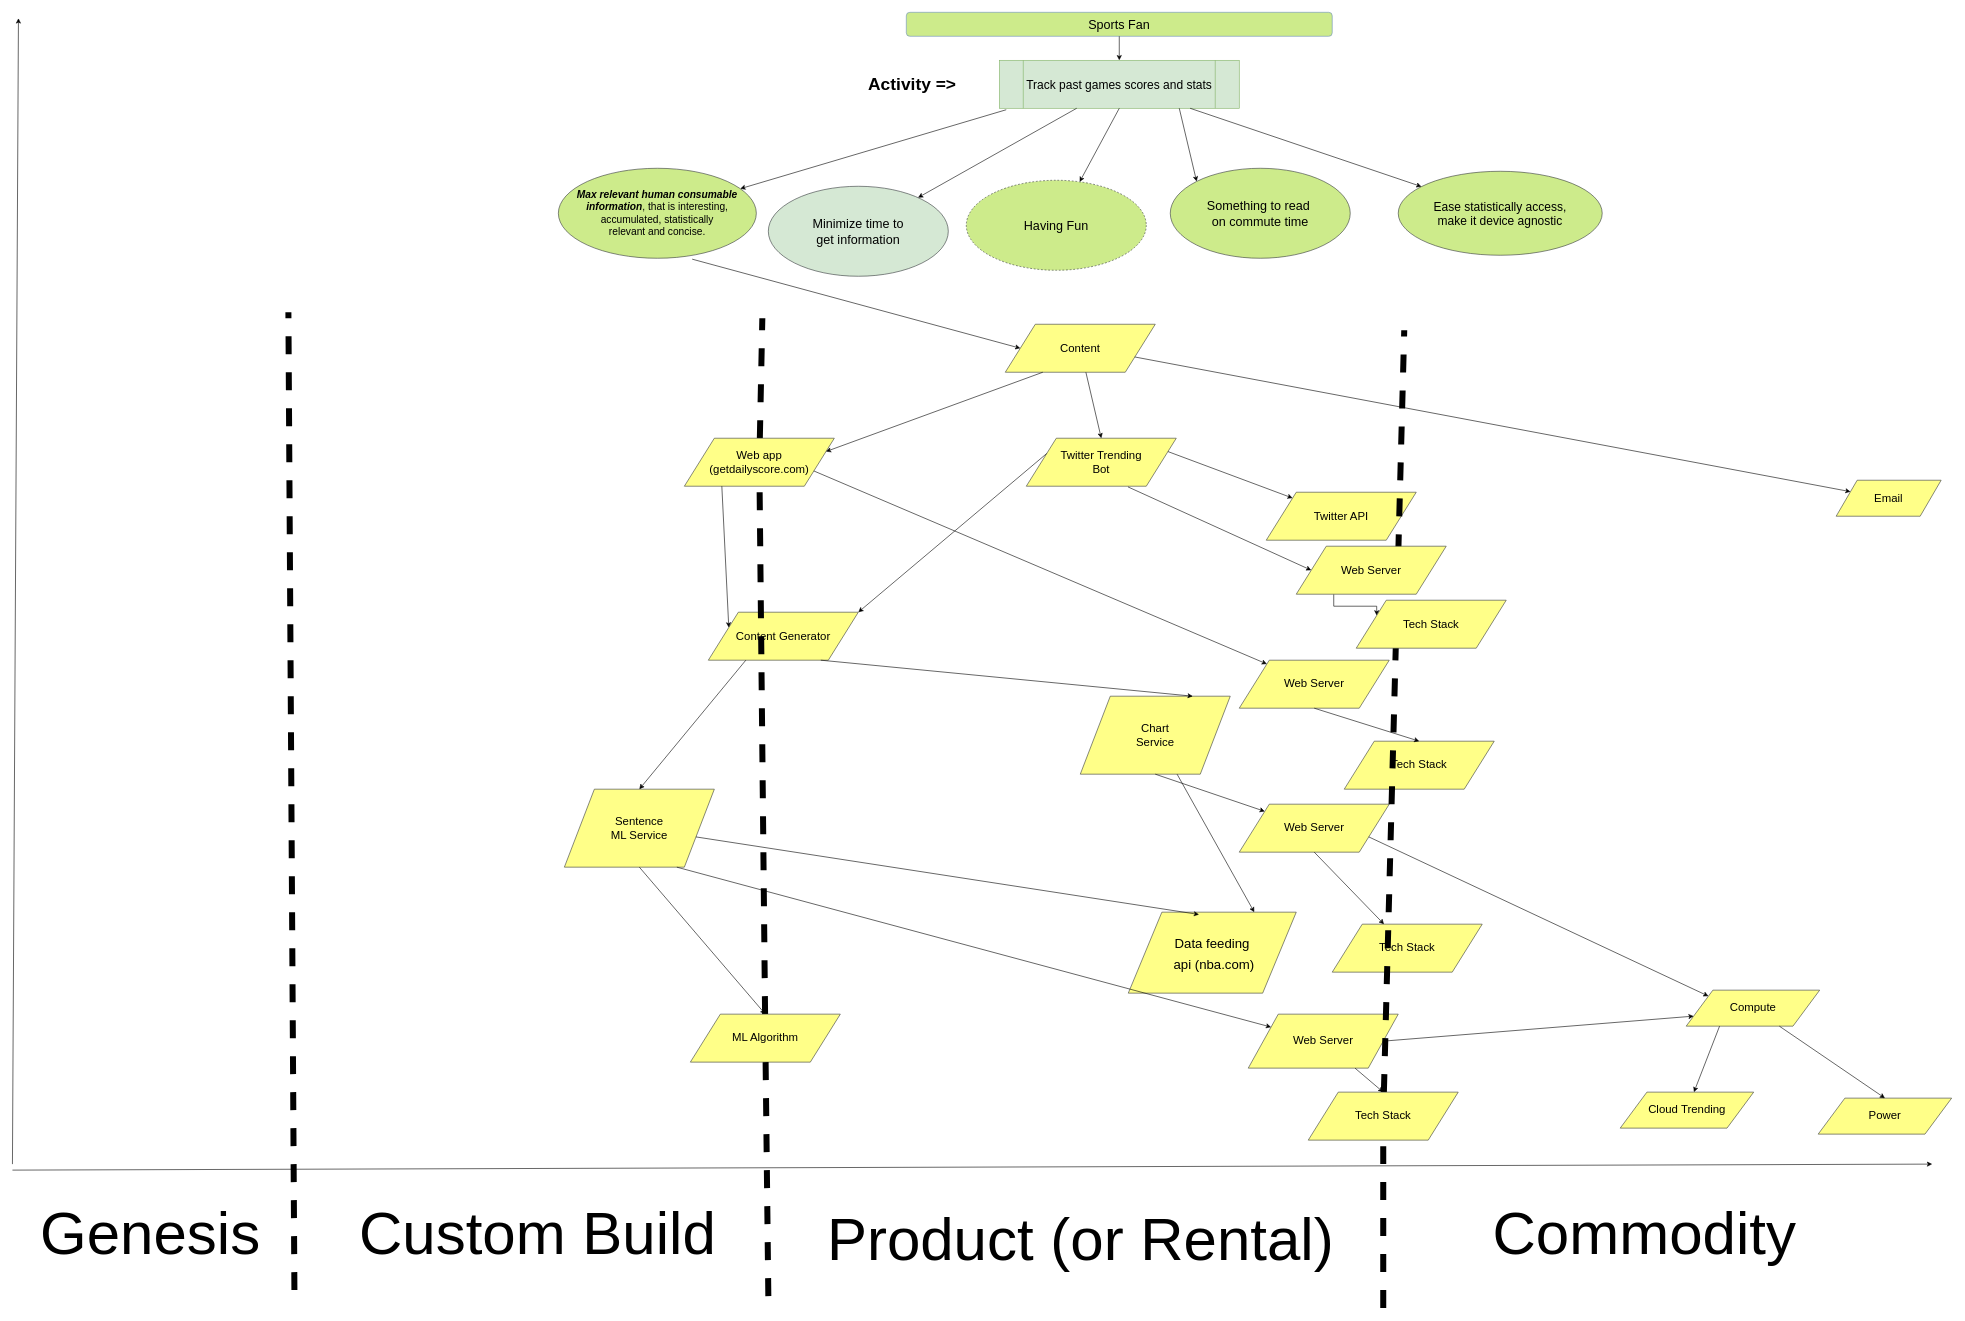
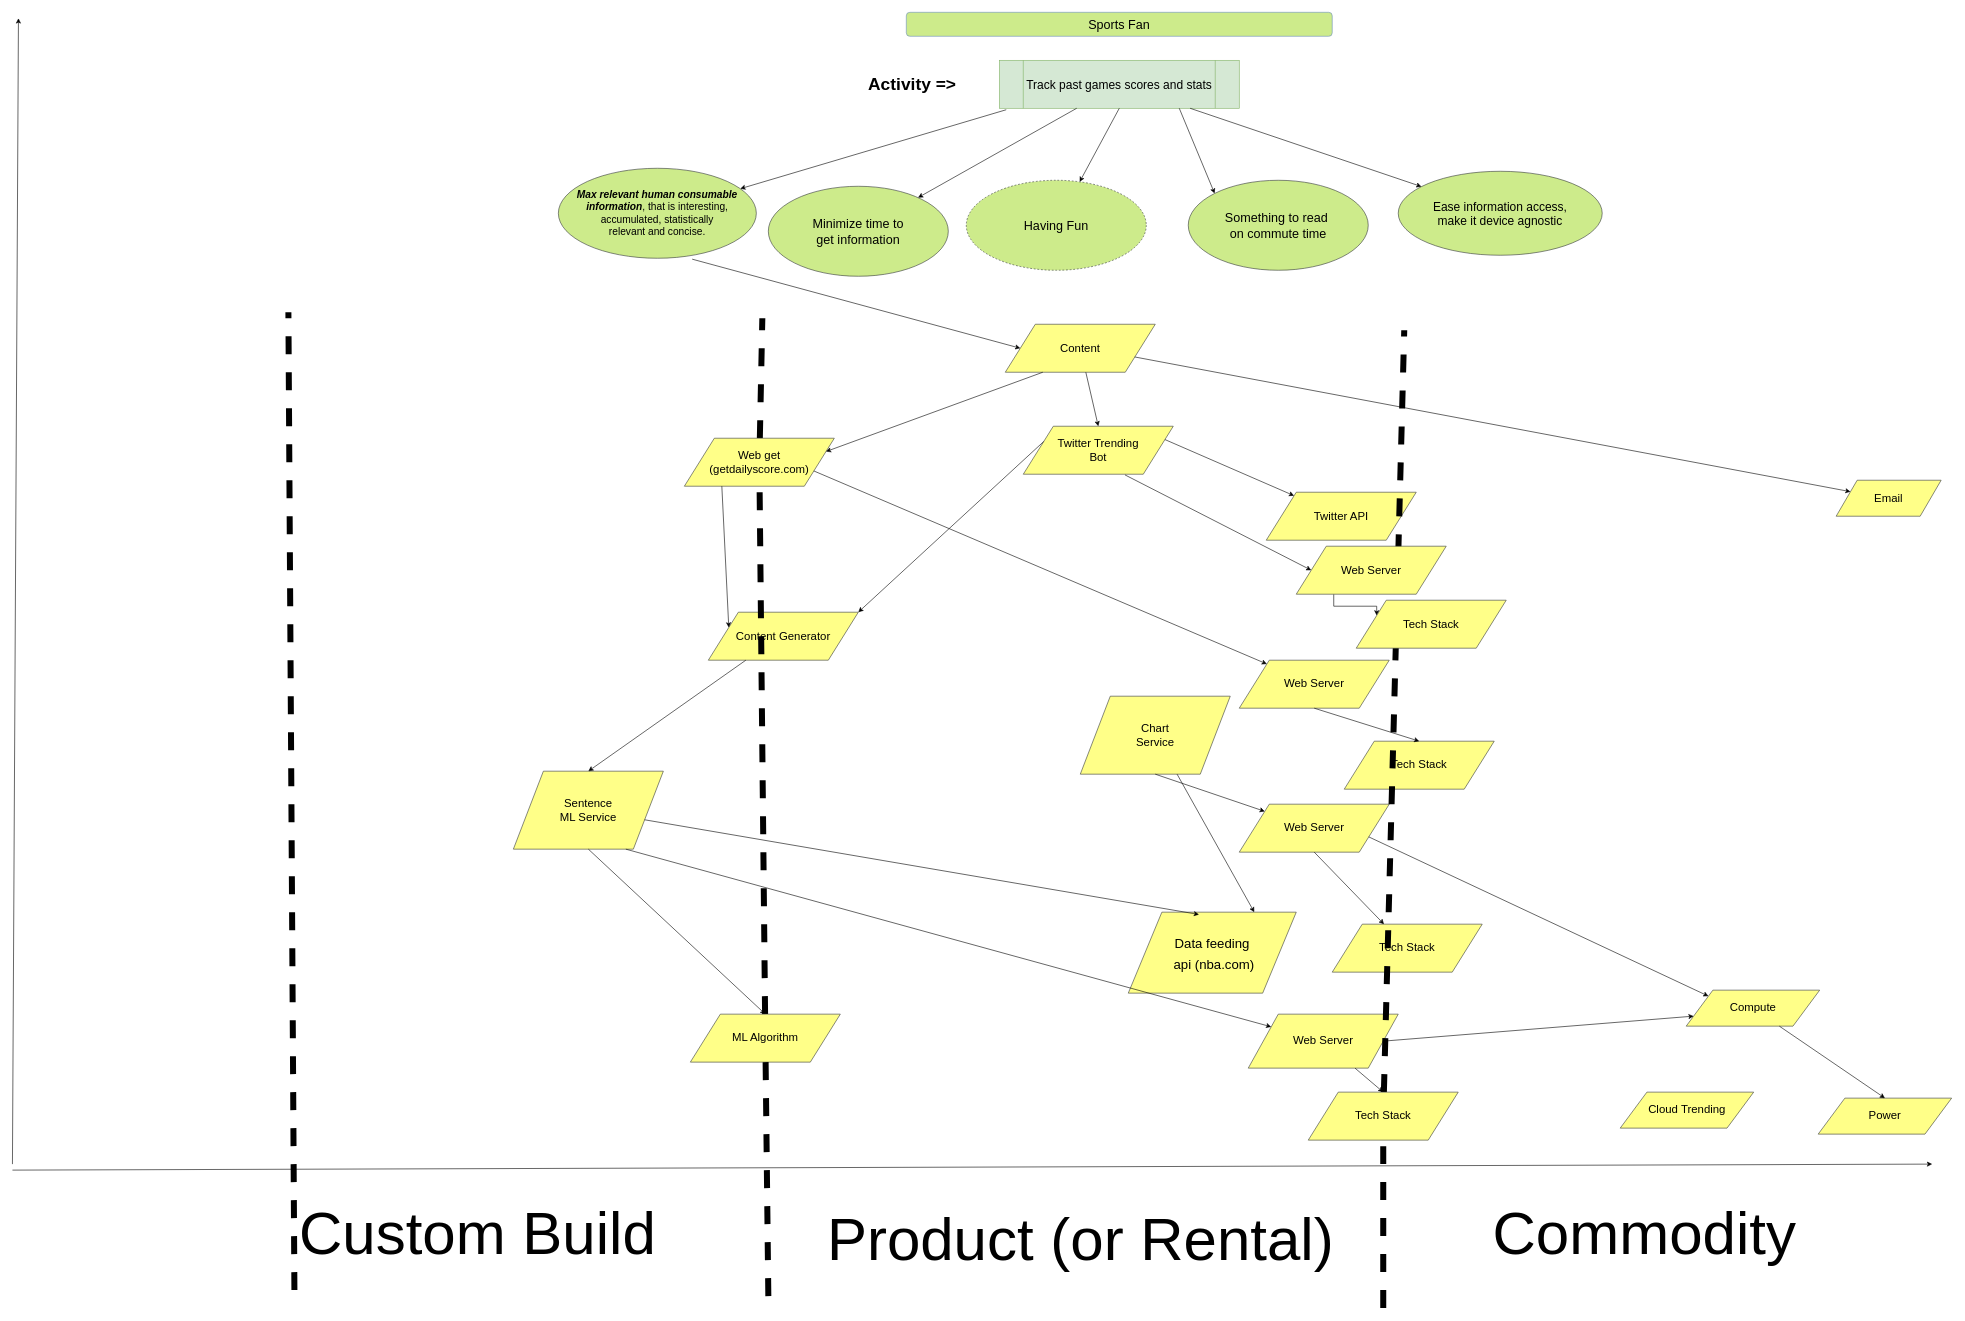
edge "Sports Fan" -> "Track past games scores and stats": removed
node "Something to read on commute time": moved (1260, 213) -> (1278, 225)
node "Ease statistically access, make it device agnostic": label "Ease statistically access, make it device agnostic" -> "Ease information access, make it device agnostic"
node "Minimize time to get information": fillcolor #d5e8d4 -> #cdeb8b
node "Web app (getdailyscore.com)": label "Web app (getdailyscore.com)" -> "Web get (getdailyscore.com)"
node "Twitter Trending Bot": moved (1101, 462) -> (1098, 450)
edge "Content Generator" -> "Chart Service": removed
node "Sentence ML Service": moved (639, 828) -> (588, 810)
edge "Compute" -> "Cloud Trending": removed
node "Genesis": removed
node "Custom Build": moved (537, 1233) -> (477, 1233)
